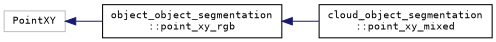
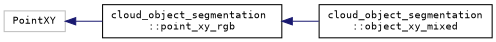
node "object_object_segmentation ::point_xy_rgb": label "object_object_segmentation ::point_xy_rgb" -> "cloud_object_segmentation ::point_xy_rgb"
node "cloud_object_segmentation ::point_xy_mixed": label "cloud_object_segmentation ::point_xy_mixed" -> "cloud_object_segmentation ::object_xy_mixed"
